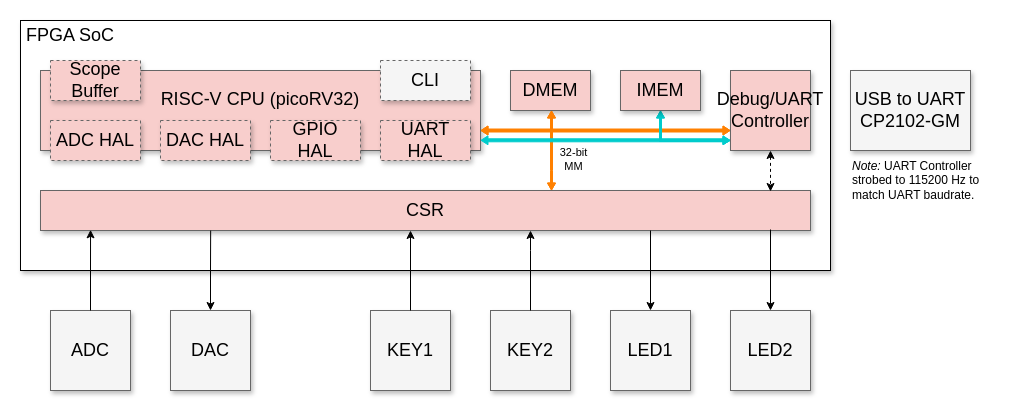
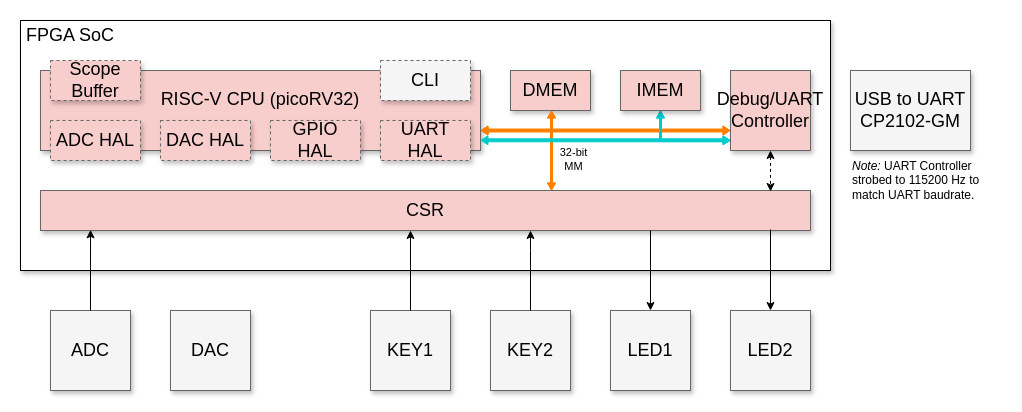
edge "CSR" -> "DAC": removed
